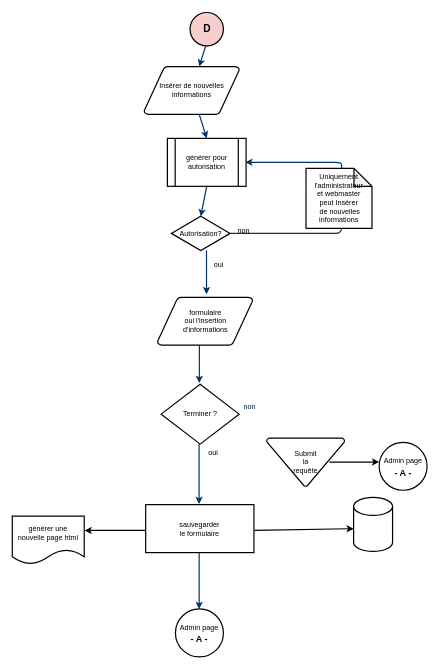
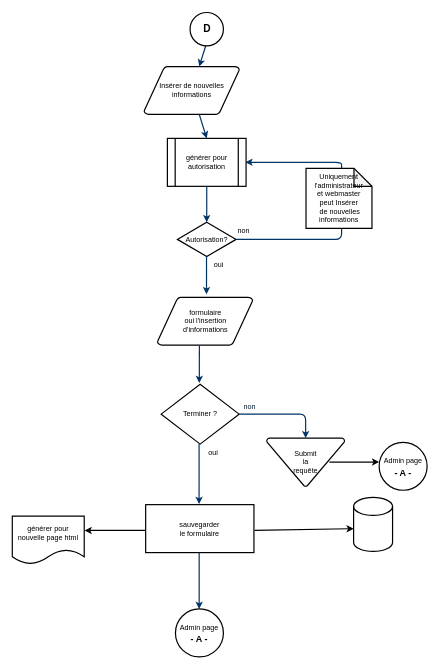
node "D": fillcolor #f8cecc -> #ffffff
node "Autorisation?": moved (201, 233) -> (207, 239)
edge "Terminer ?" -> "Submit la requête": added
node "générer unenouvelle page html": label "générer unenouvelle page html" -> "générer pournouvelle page html"
